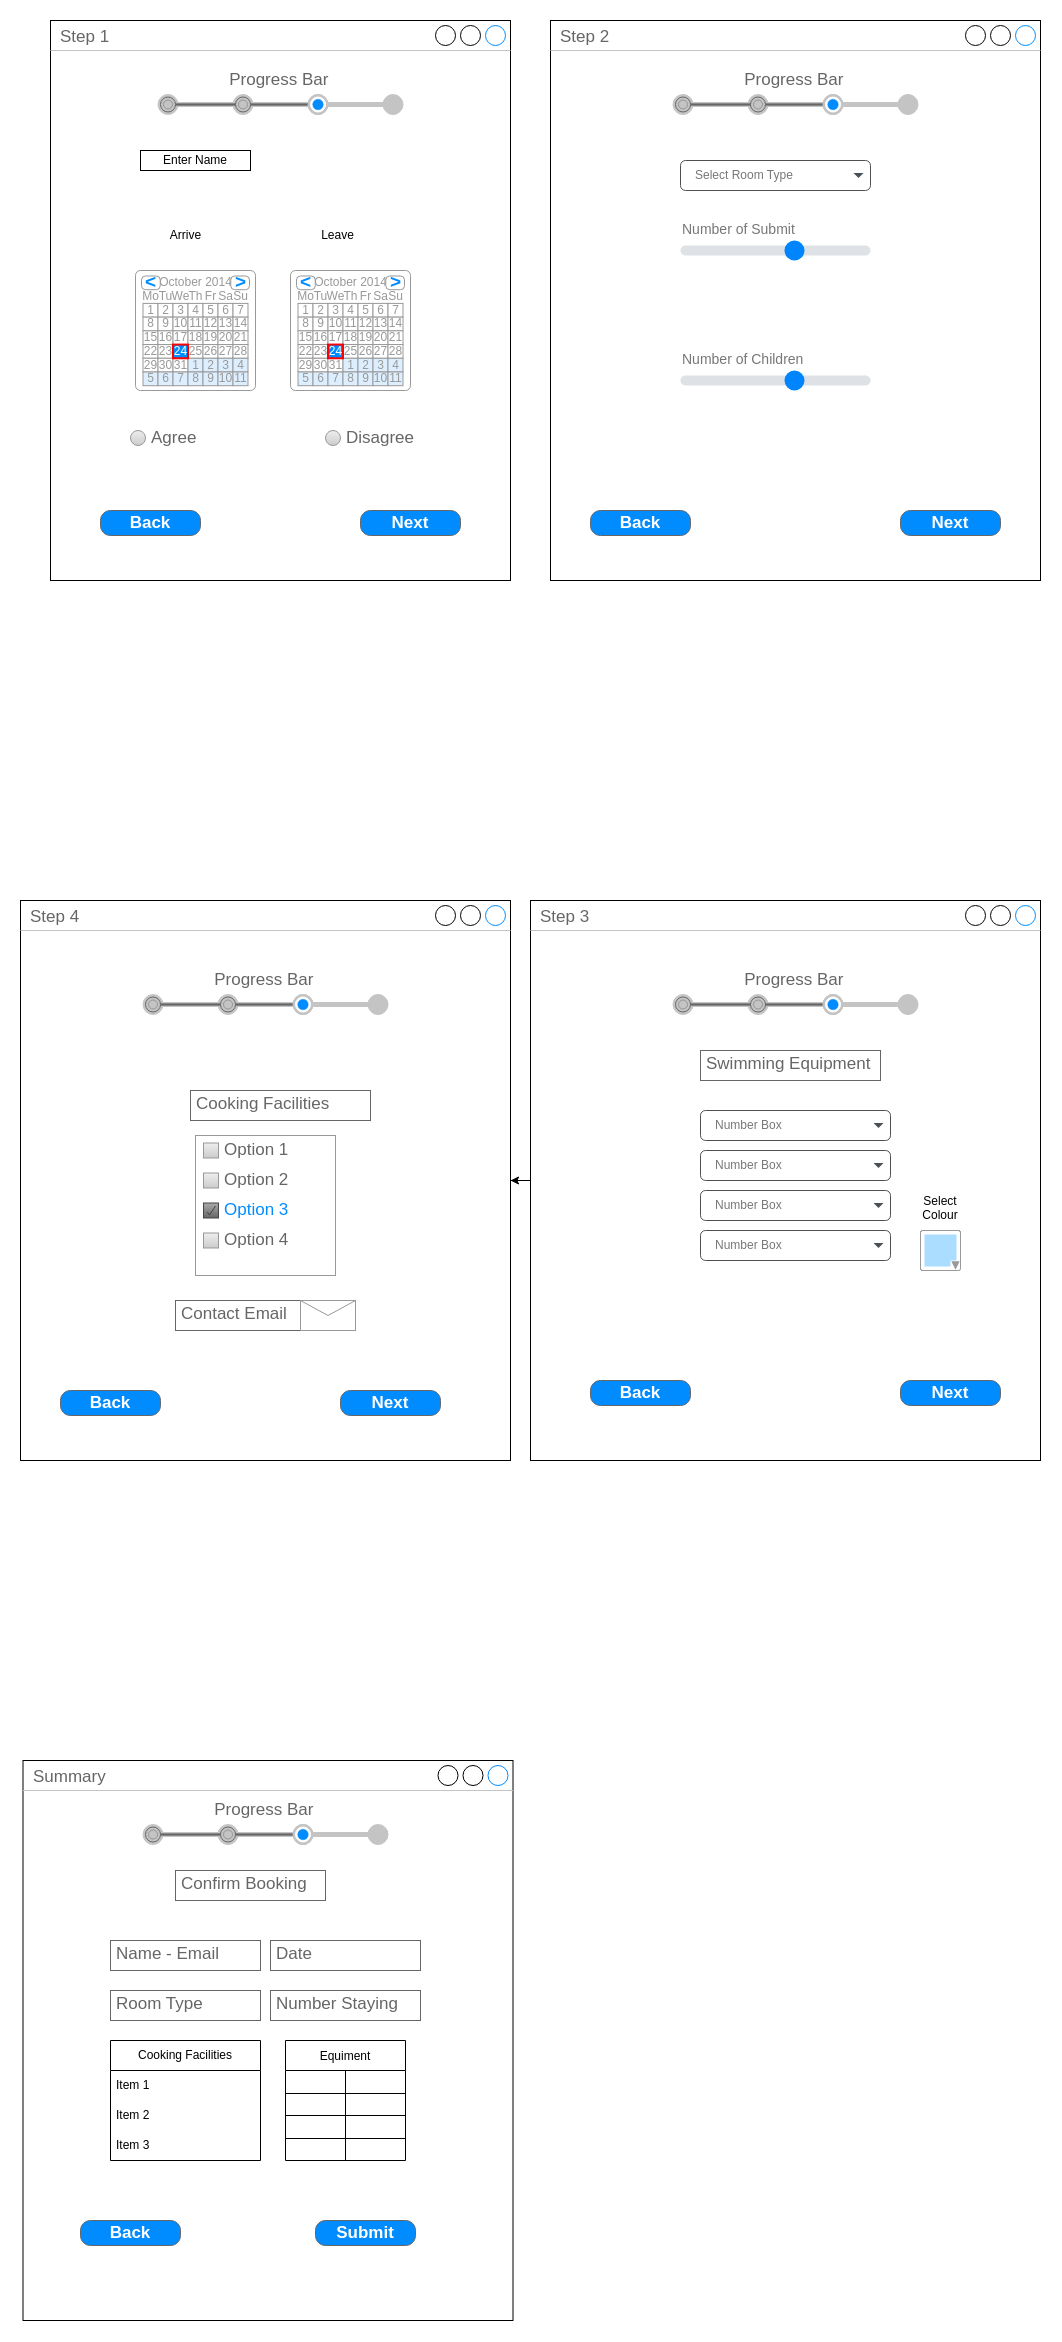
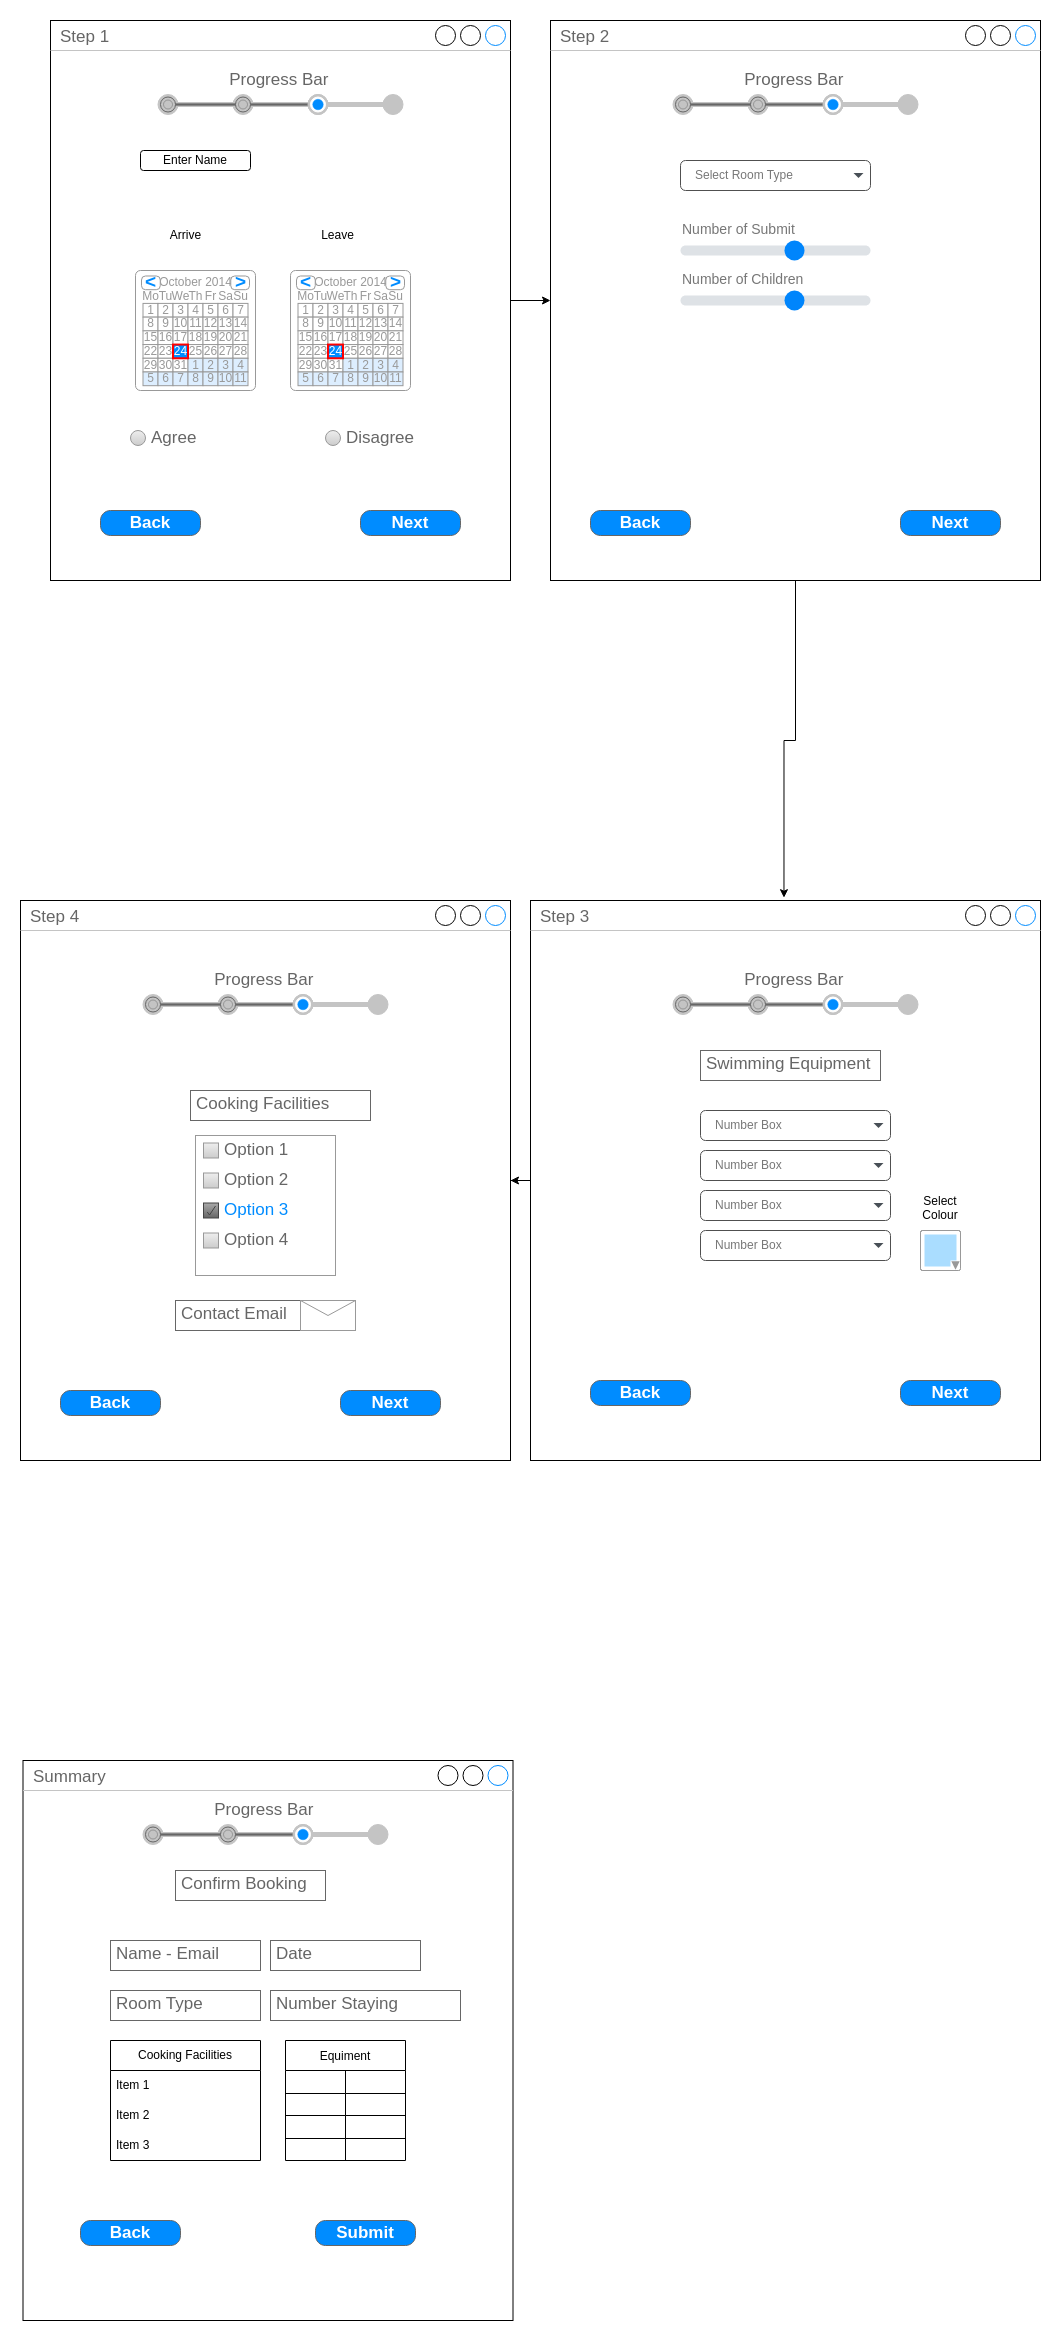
node "Enter Name": shape rectangle -> rounded rectangle
edge "Step 1" -> "Step 2": added
node "Number of Children": moved (776, 381) -> (776, 301)
edge "Step 2" -> "Step 3": added
node "Number Staying": size 150x30 -> 190x30
